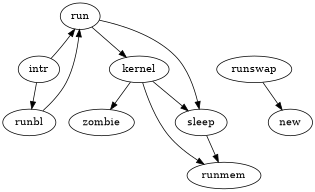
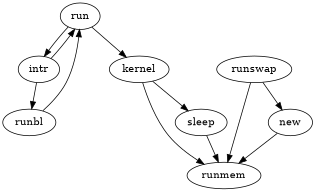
edge "run" -> "sleep": now "run" -> "intr"
edge "runswap" -> "runmem": added
node "zombie": removed
edge "new" -> "runmem": added
